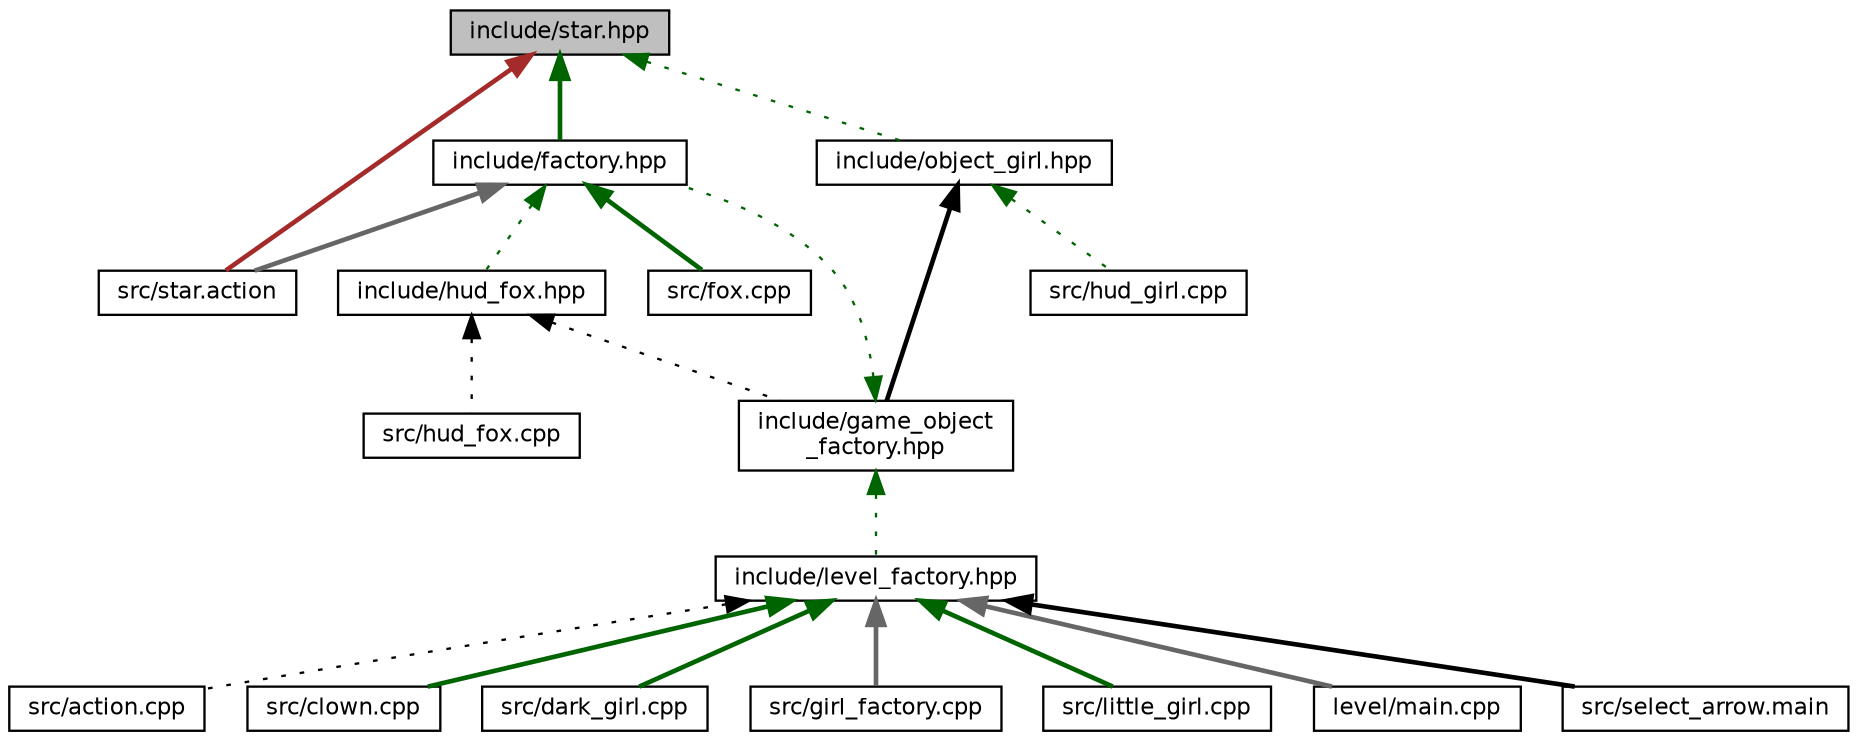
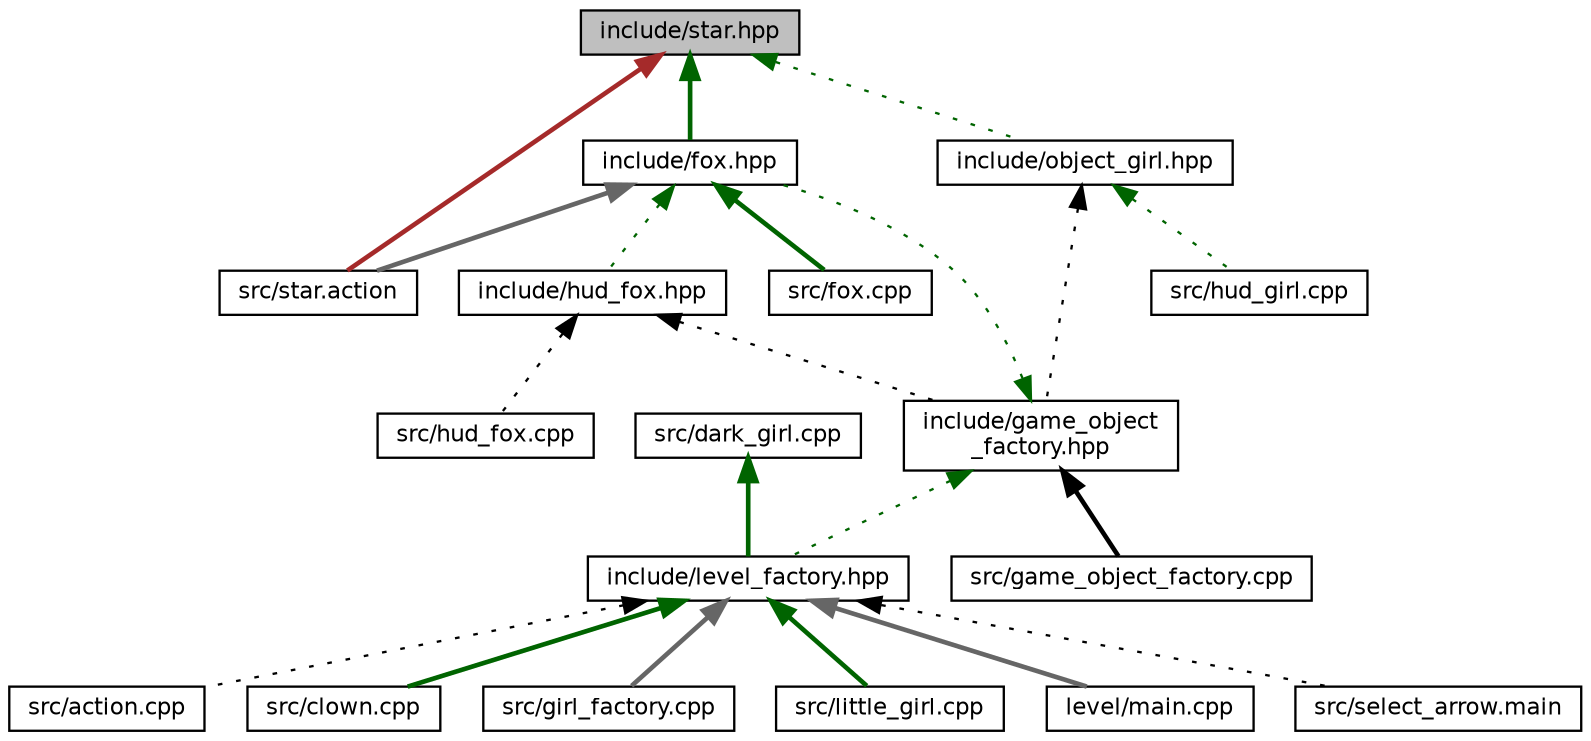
node "include/factory.hpp": label "include/factory.hpp" -> "include/fox.hpp"
edge "include/game_object _factory.hpp" -> "include/object_girl.hpp": style bold -> dotted
node "src/game_object_factory.cpp": added
edge "src/select_arrow.main" -> "include/level_factory.hpp": style bold -> dotted
edge "src/dark_girl.cpp" -> "include/level_factory.hpp": reversed
